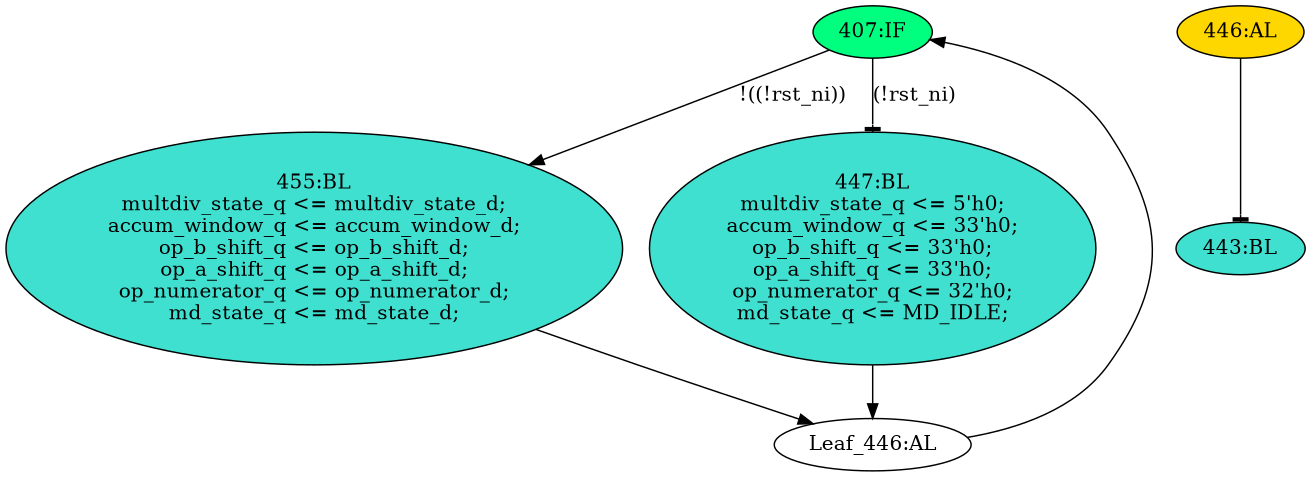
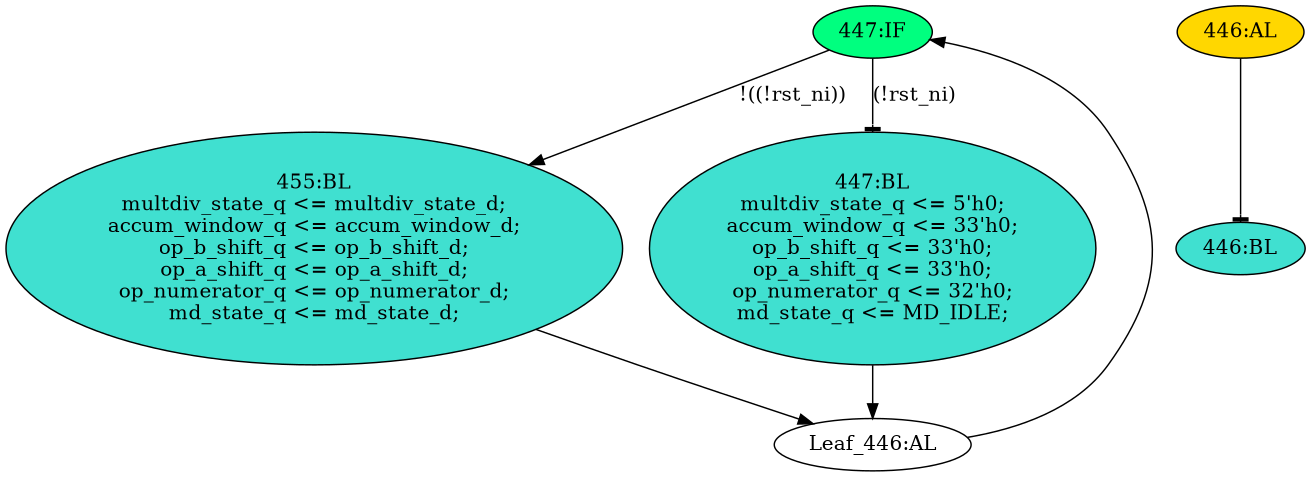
node "407:IF": label "407:IF" -> "447:IF"
node "443:BL": label "443:BL" -> "446:BL"
